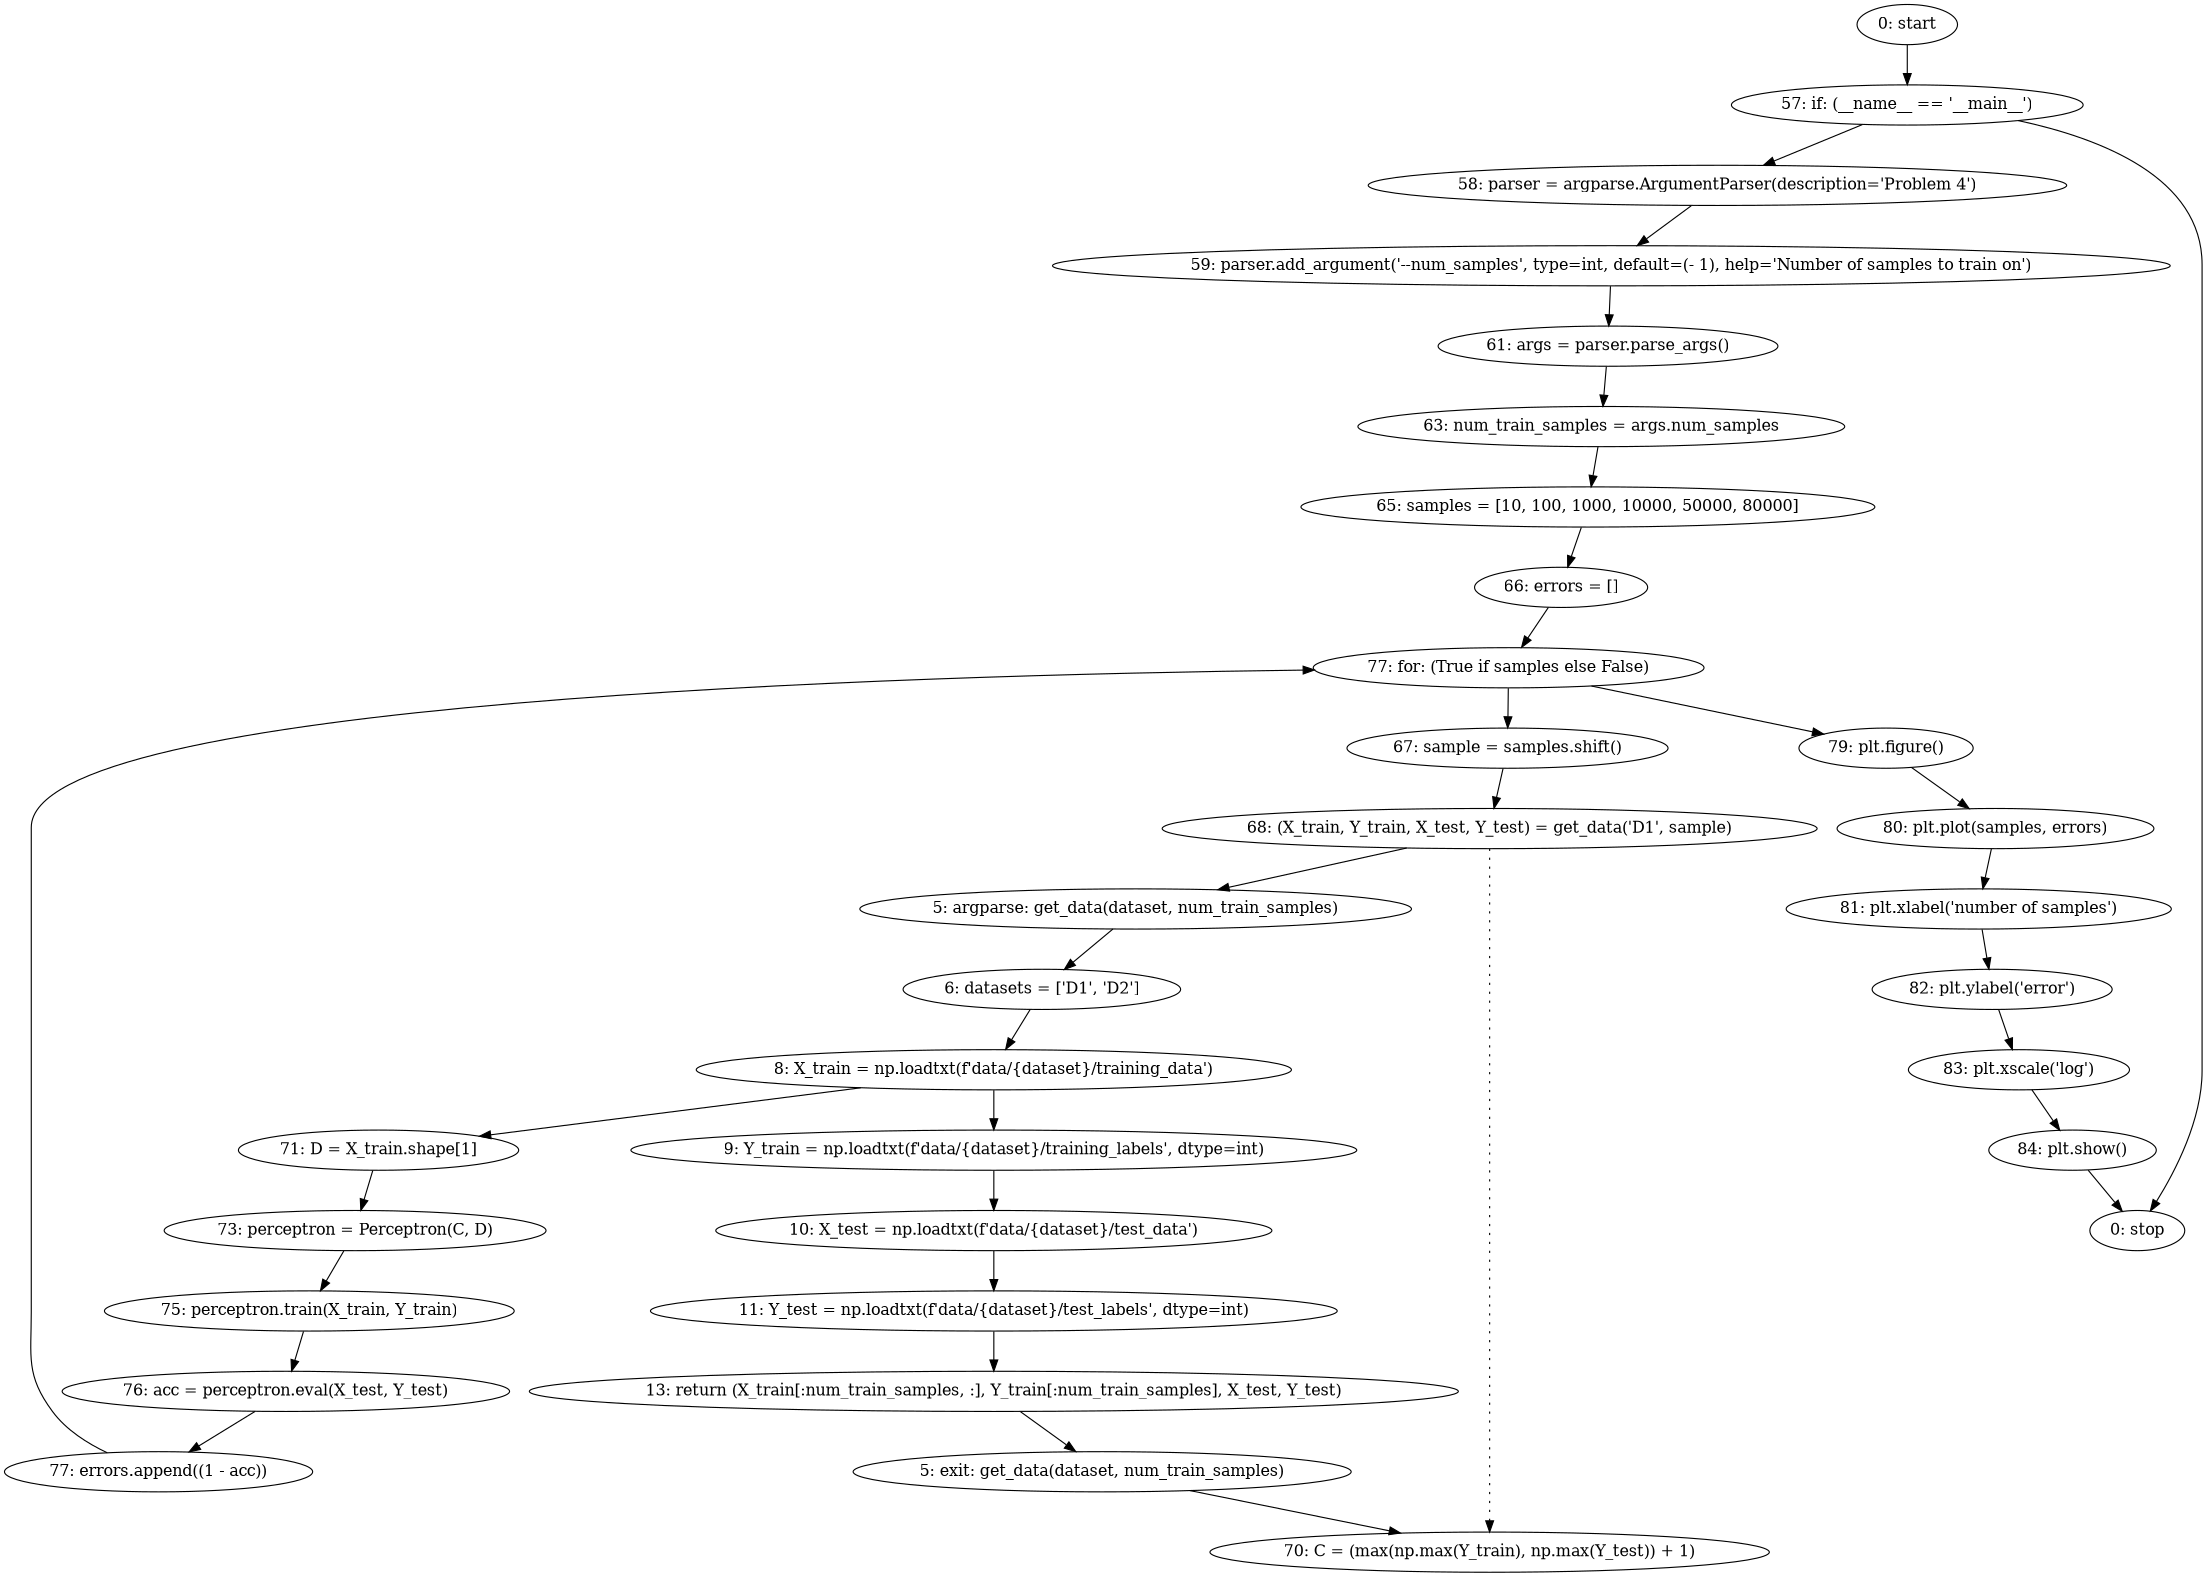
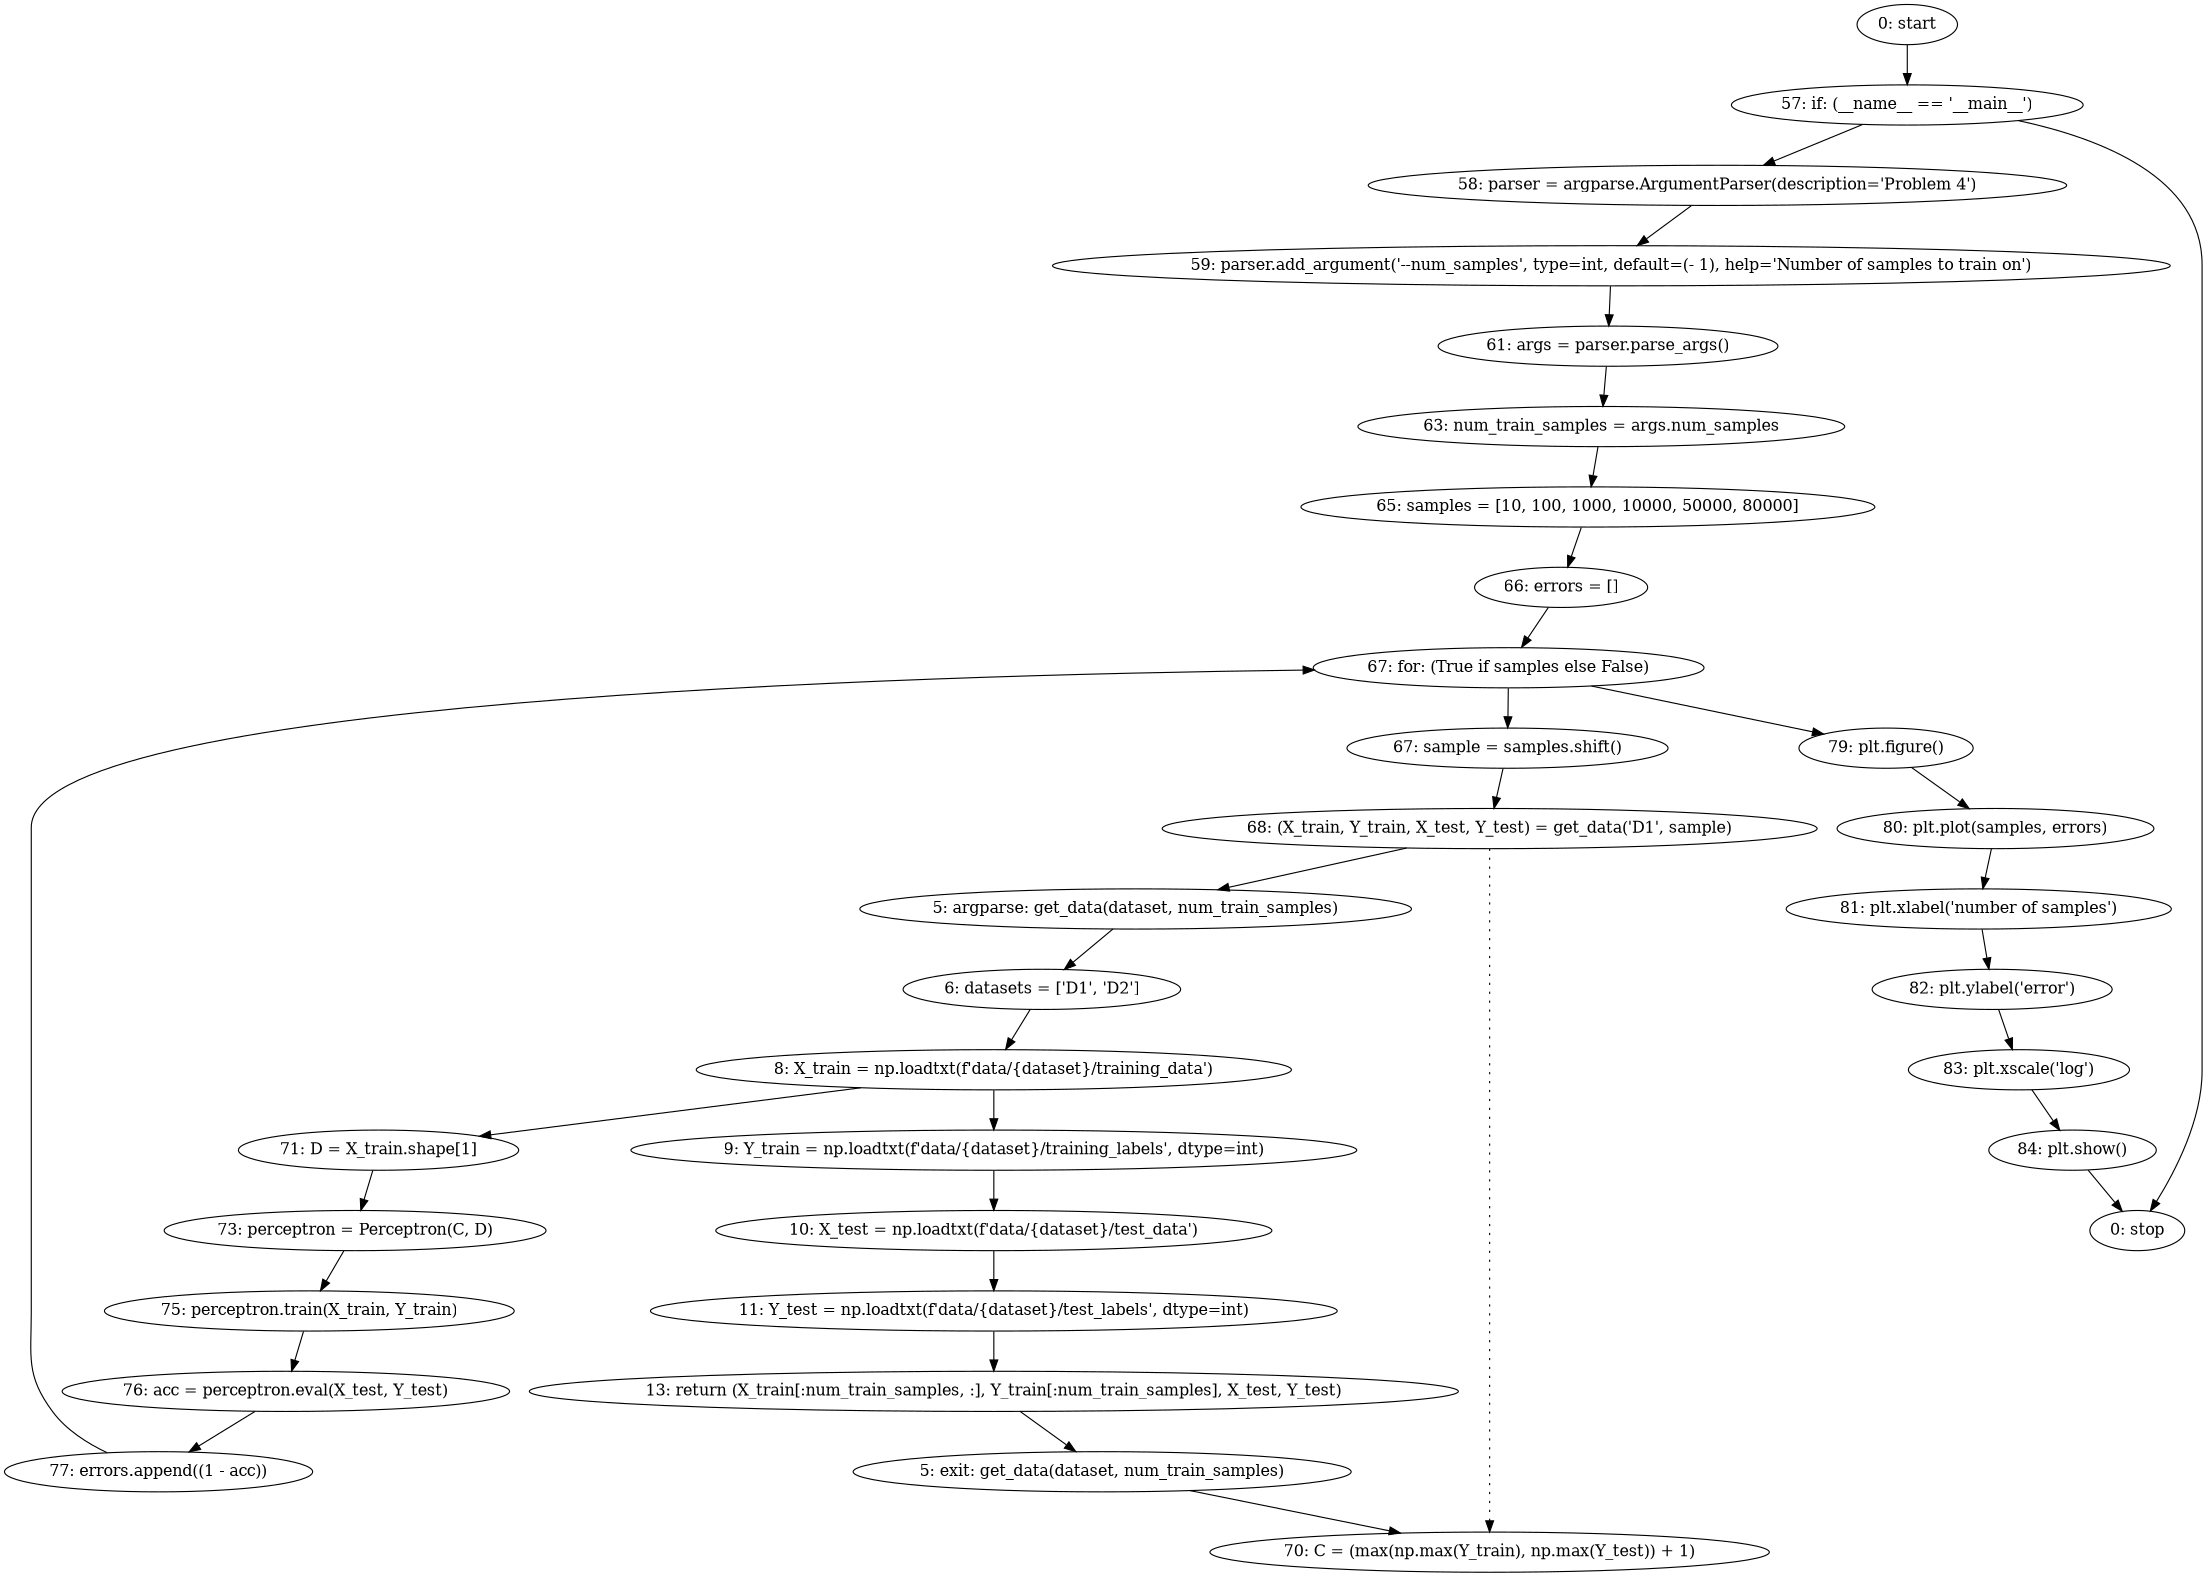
node "77: for: (True if samples else False)": label "77: for: (True if samples else False)" -> "67: for: (True if samples else False)"
